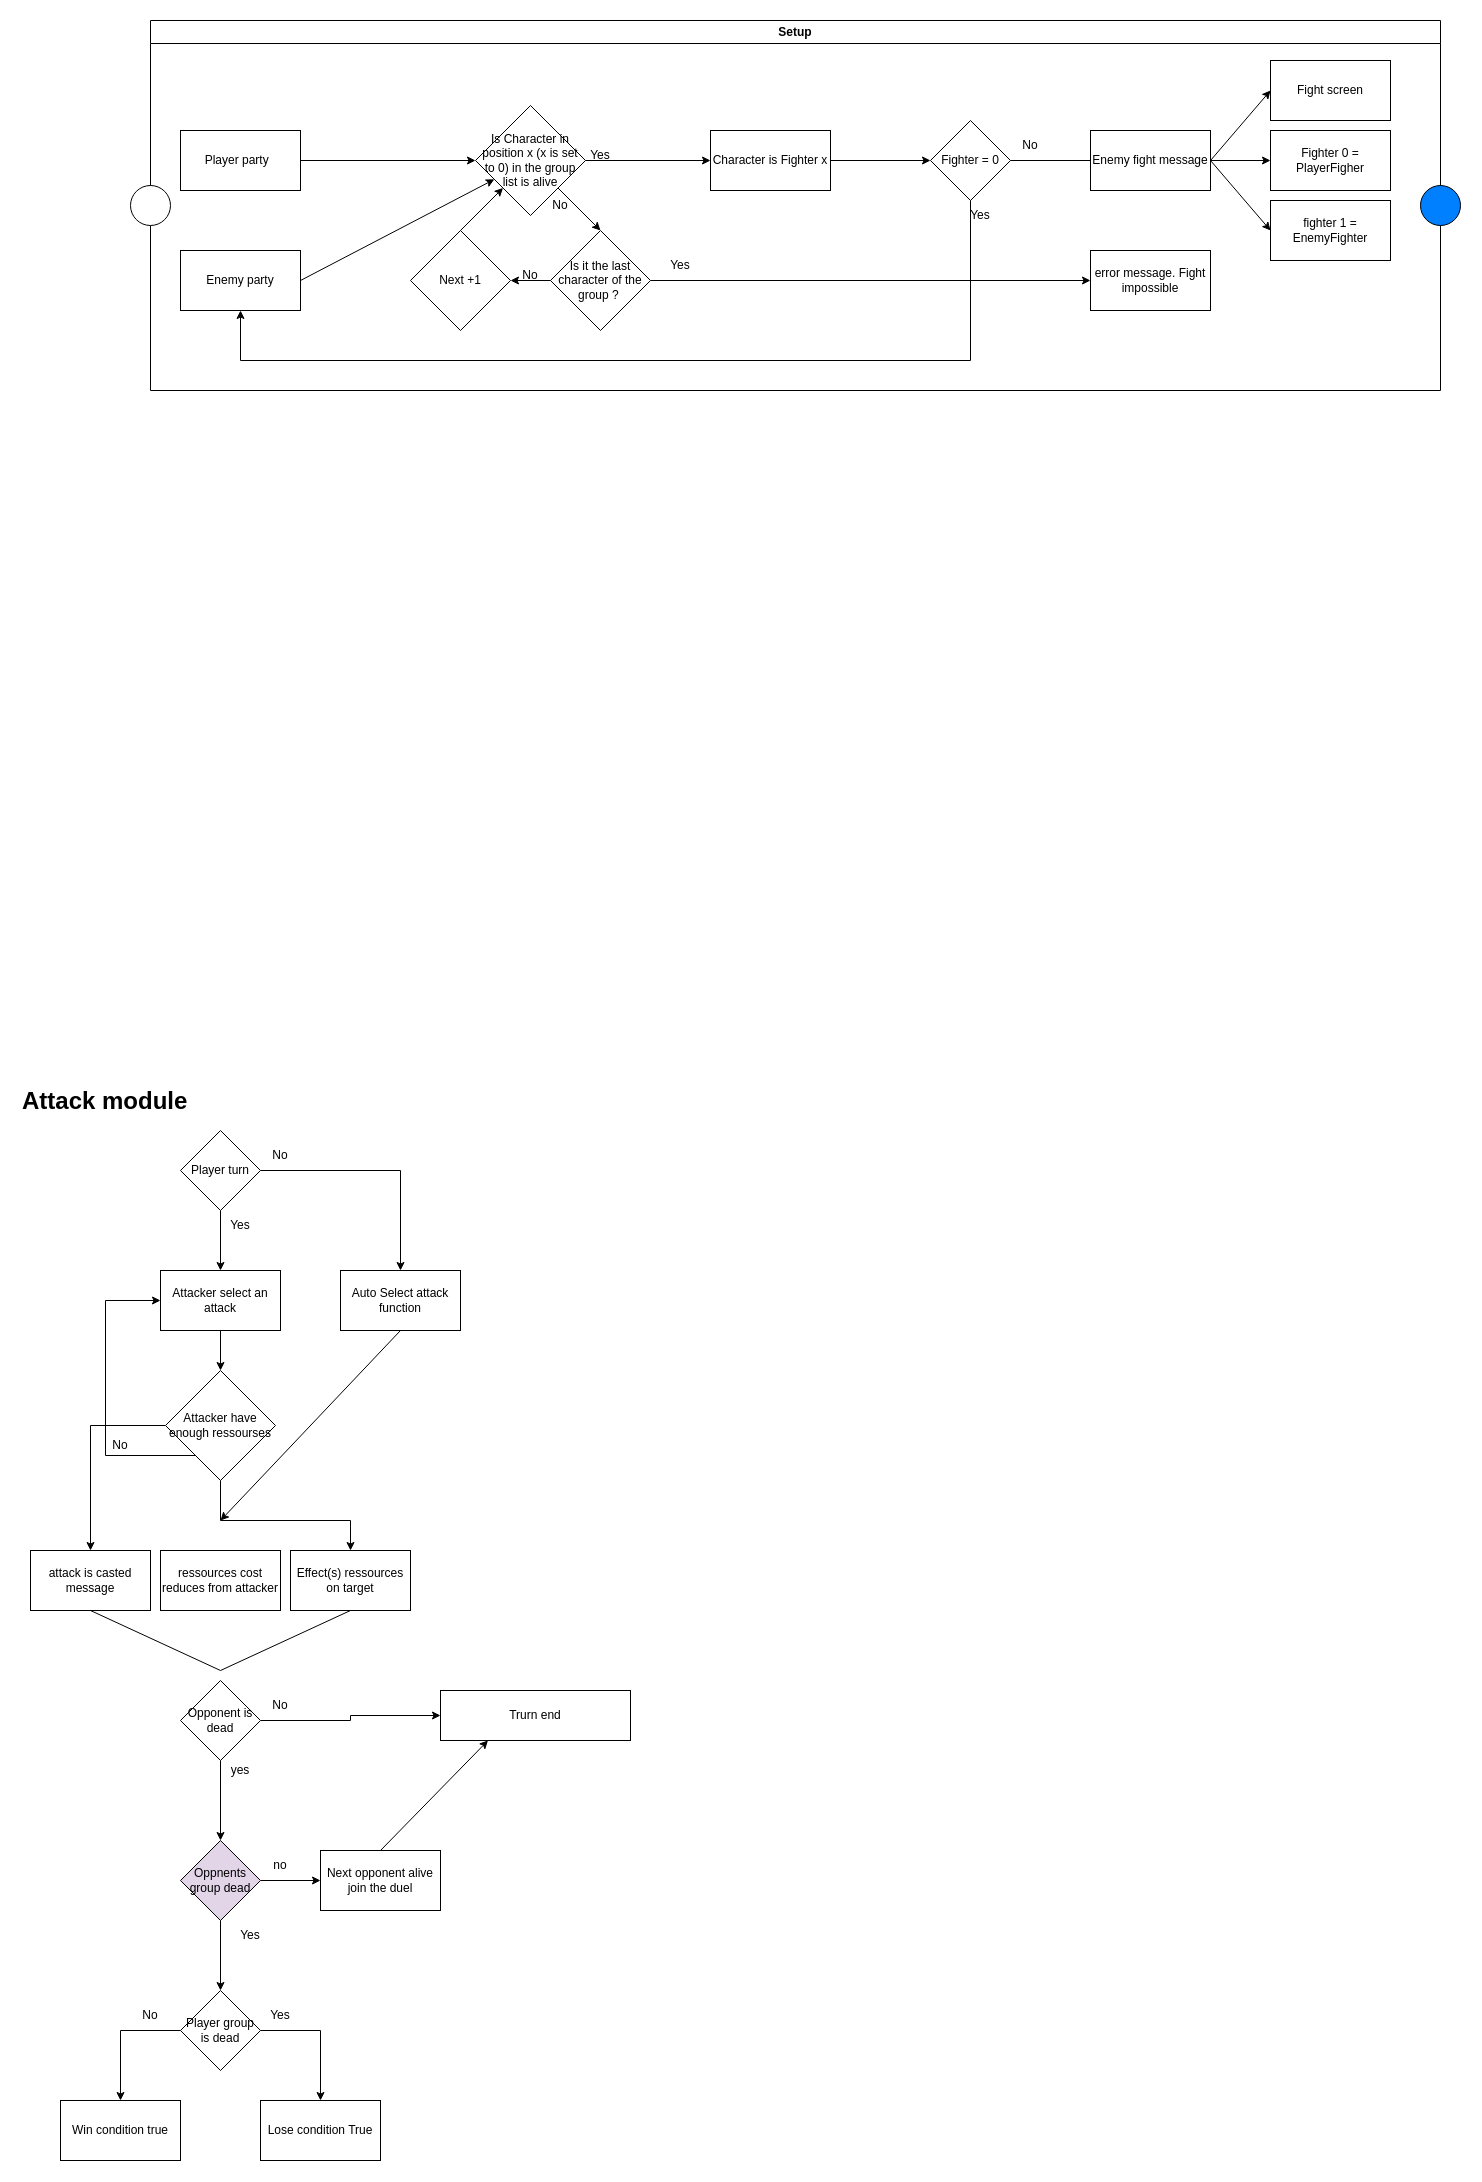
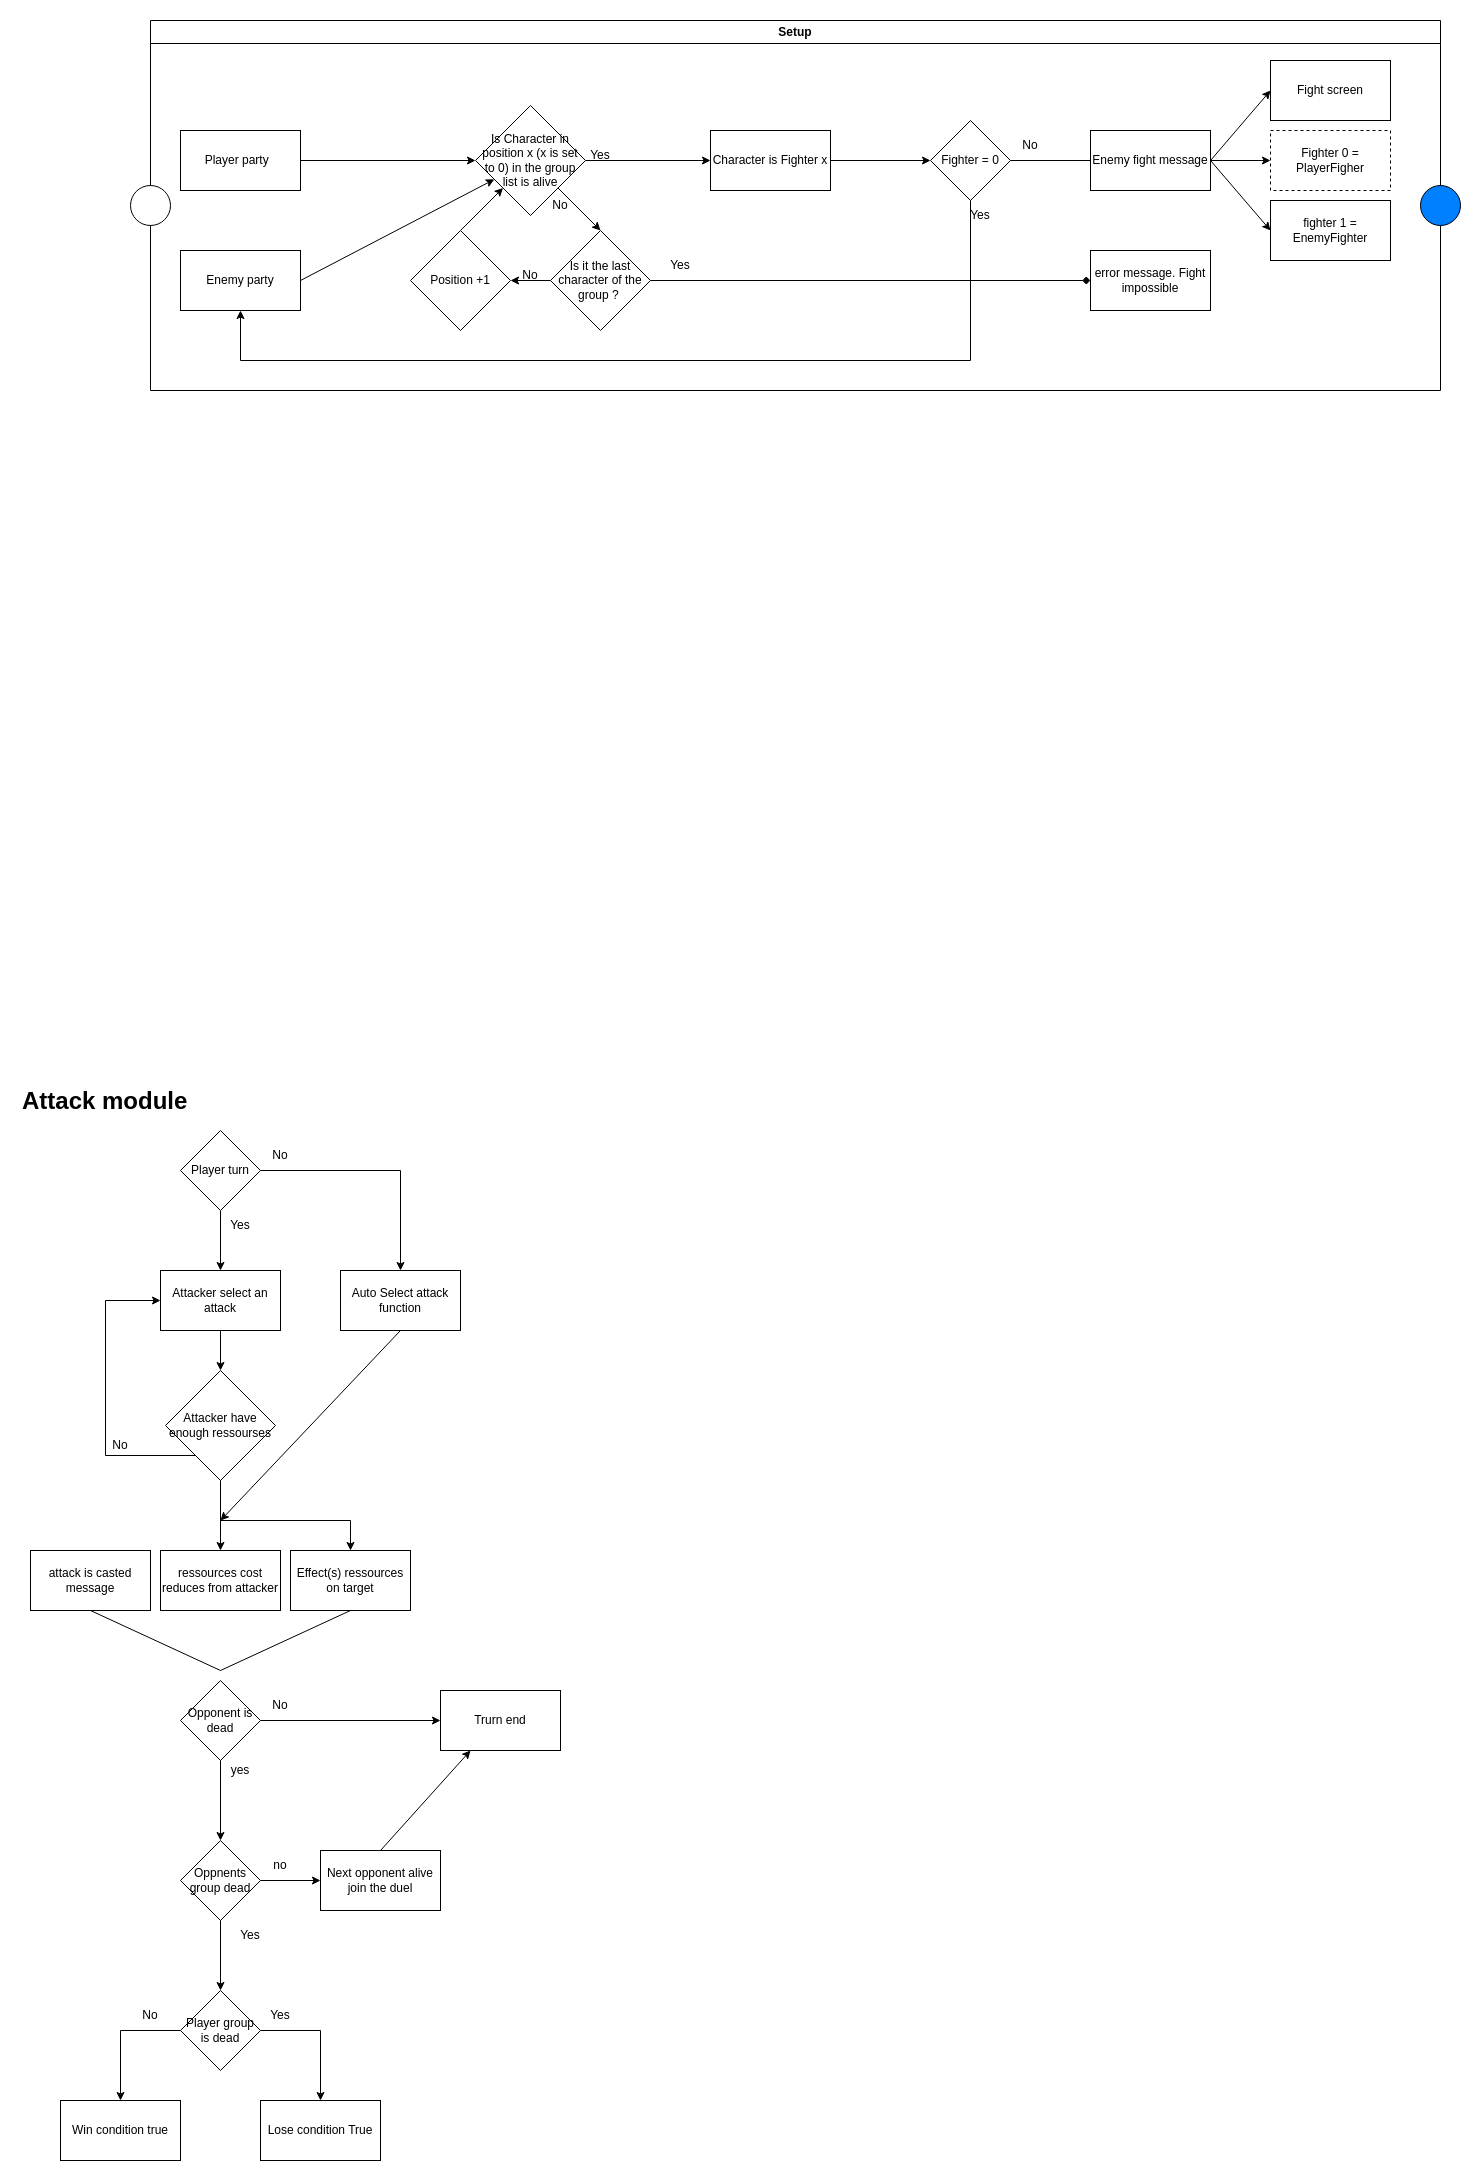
node "Fighter 0 = PlayerFigher": style solid -> dashed
node "Next +1": label "Next +1" -> "Position +1"
edge "Is it the last character of the group ?" -> "error message. Fight impossible": arrowhead classic -> diamond
edge "Attacker have enough ressourses" -> "attack is casted message": now "Attacker have enough ressourses" -> "ressources cost reduces from attacker"
node "Trurn end": size 190x50 -> 120x60
node "Oppnents group dead": fillcolor #e1d5e7 -> #ffffff
